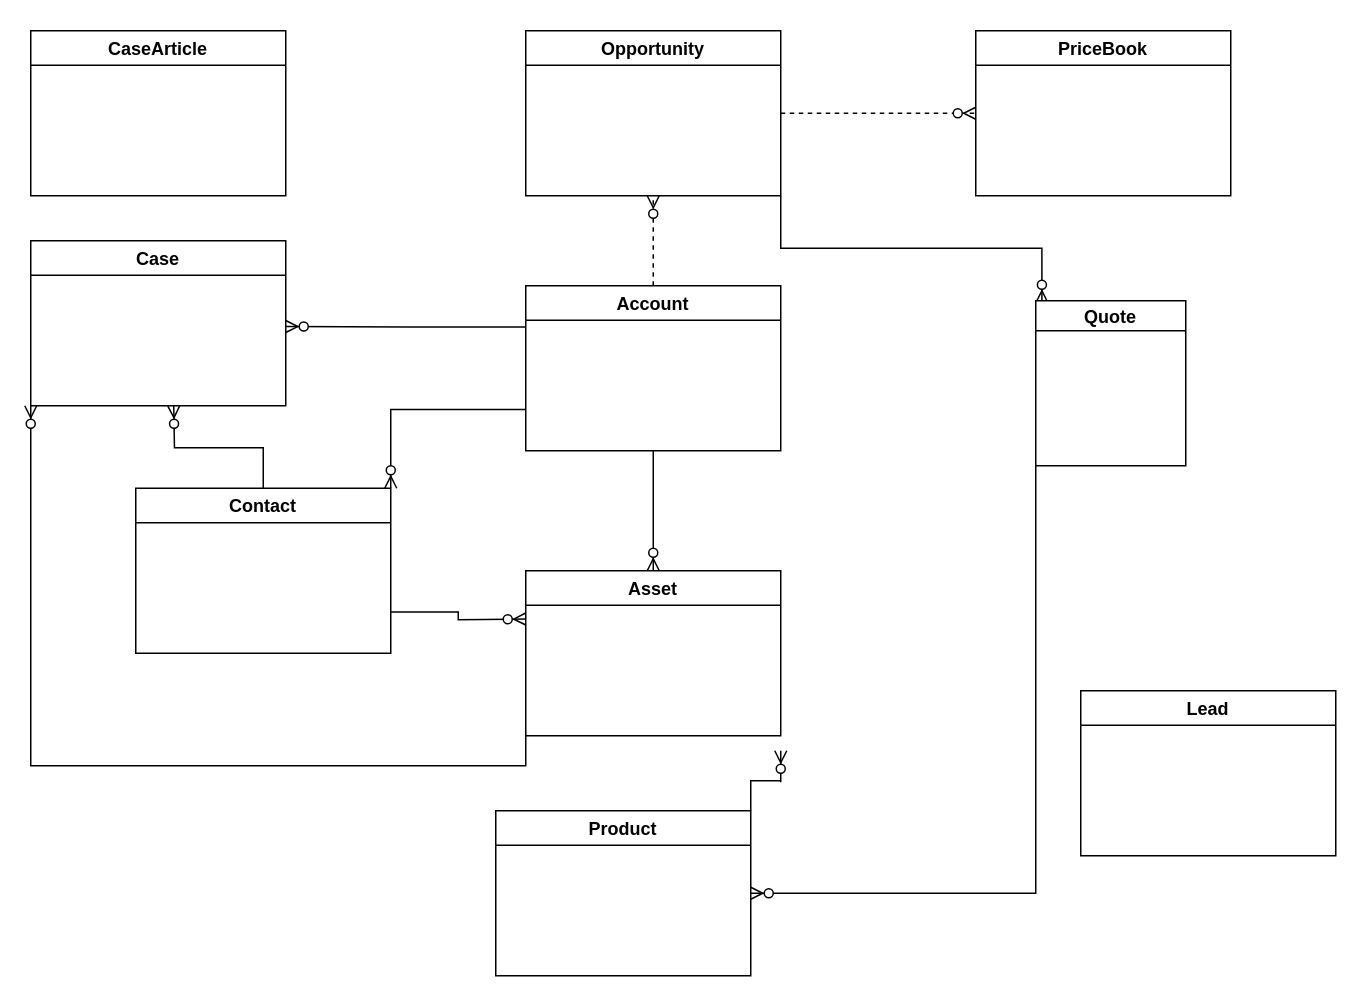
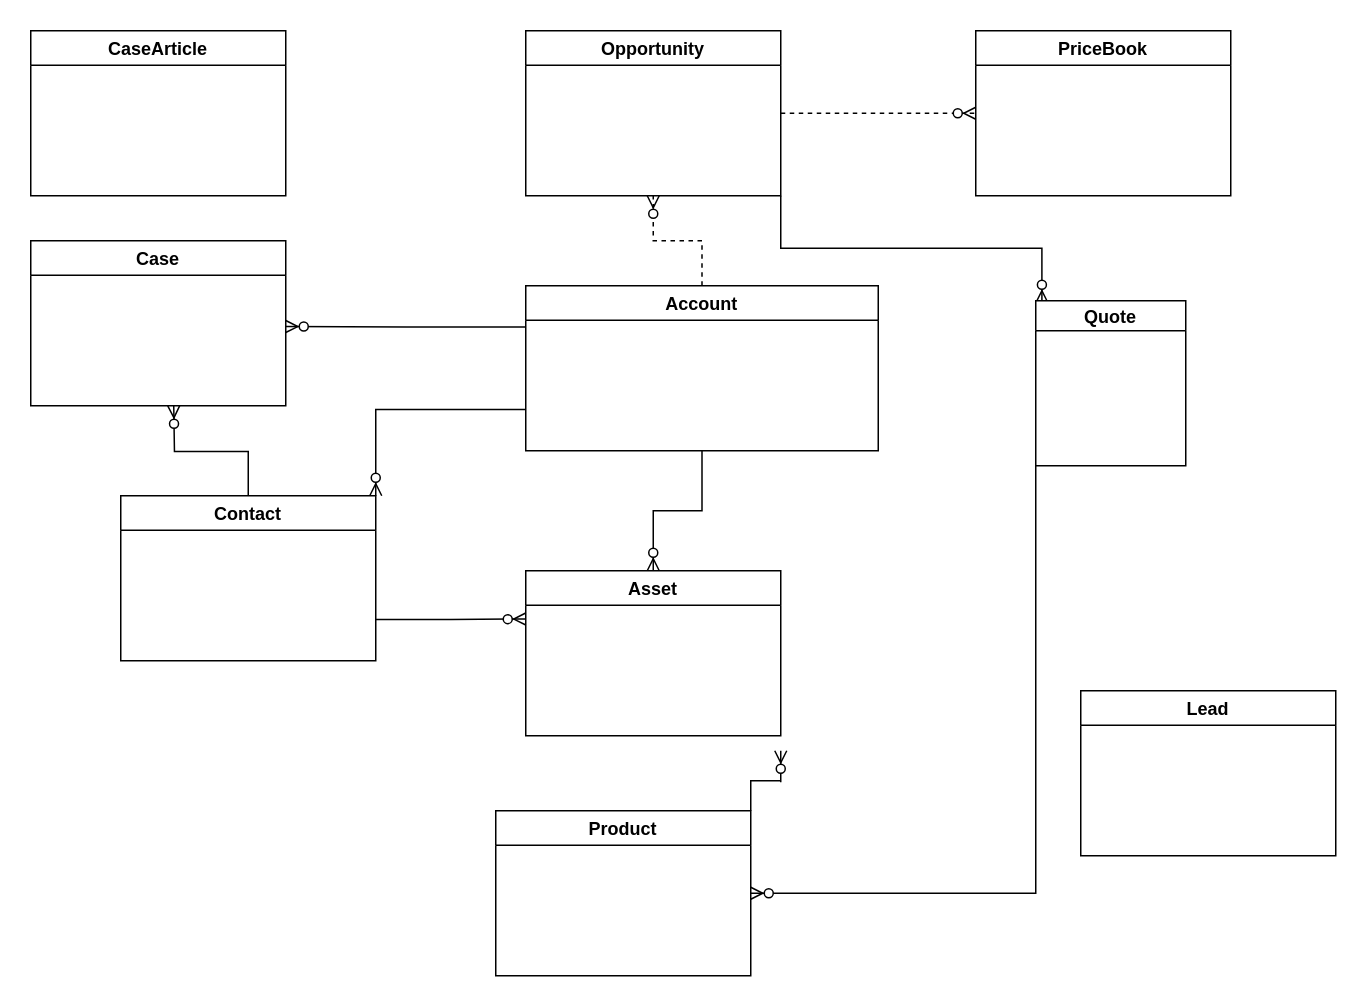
node "Account": size 255x165 -> 353x165
node "Contact": moved (263, 571) -> (248, 578)
edge "Asset" -> "Case": removed
